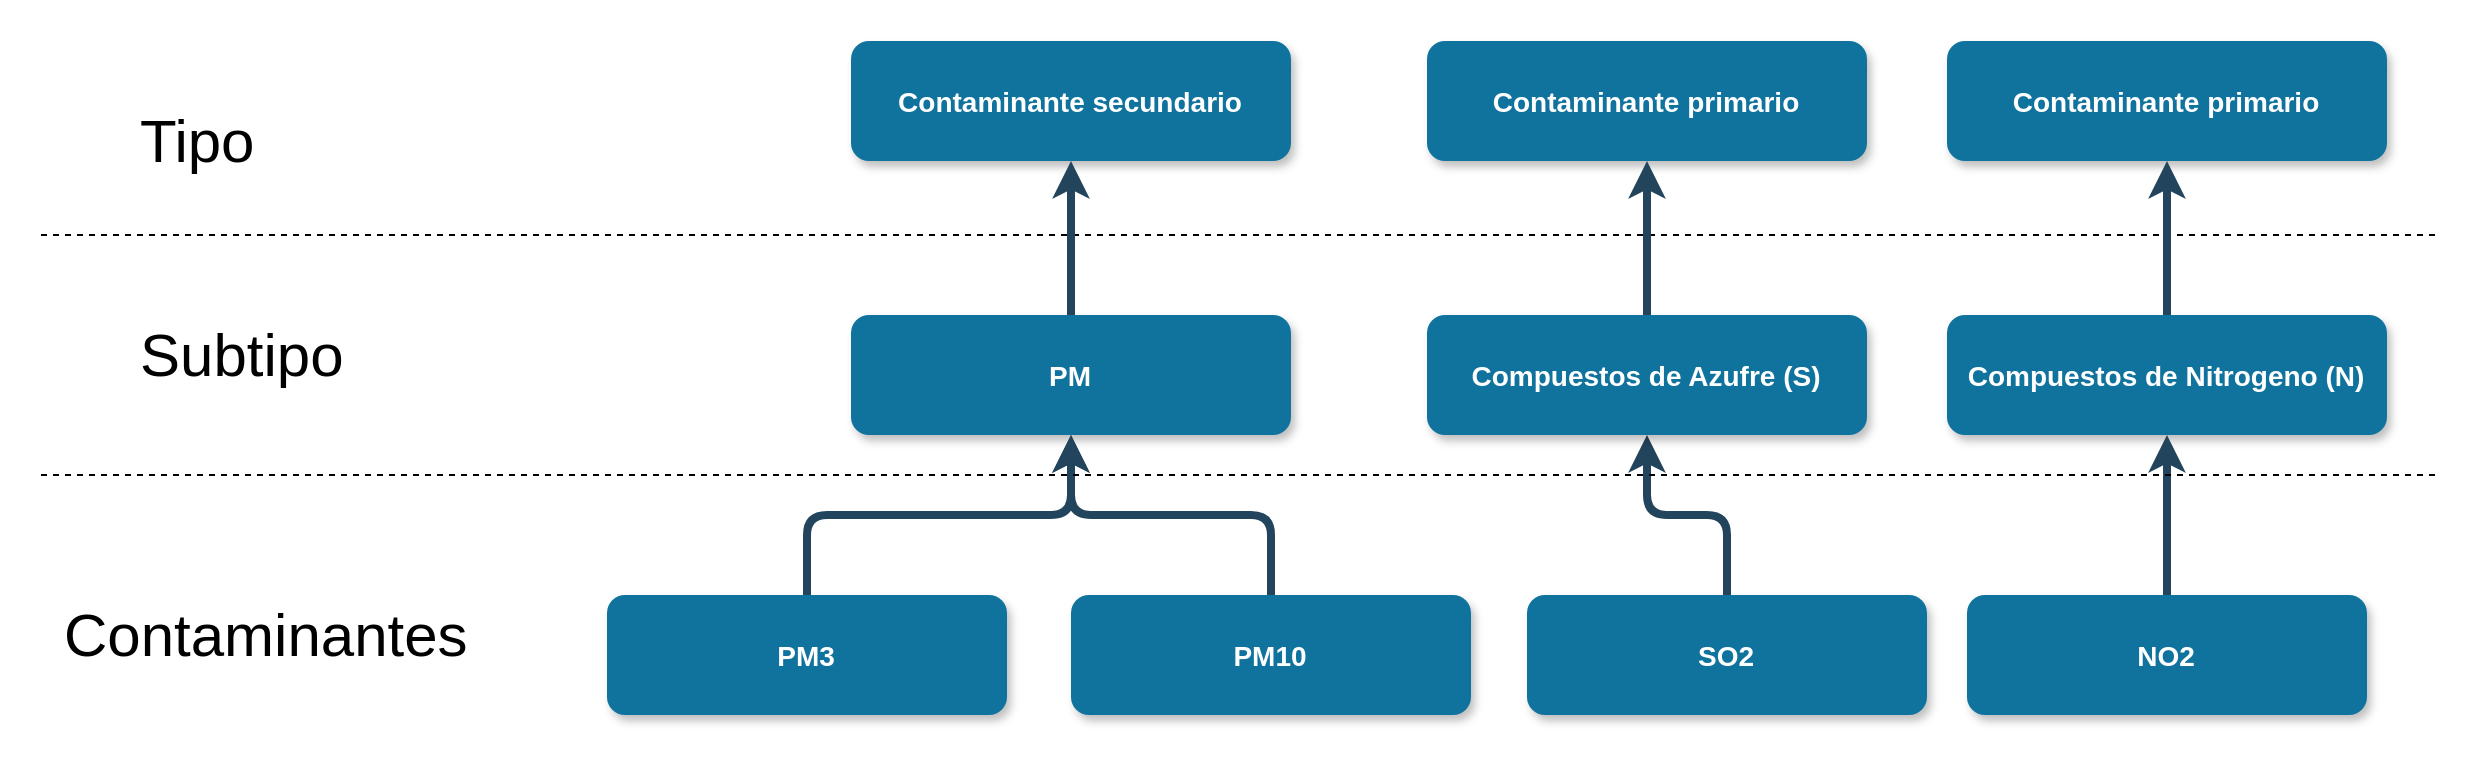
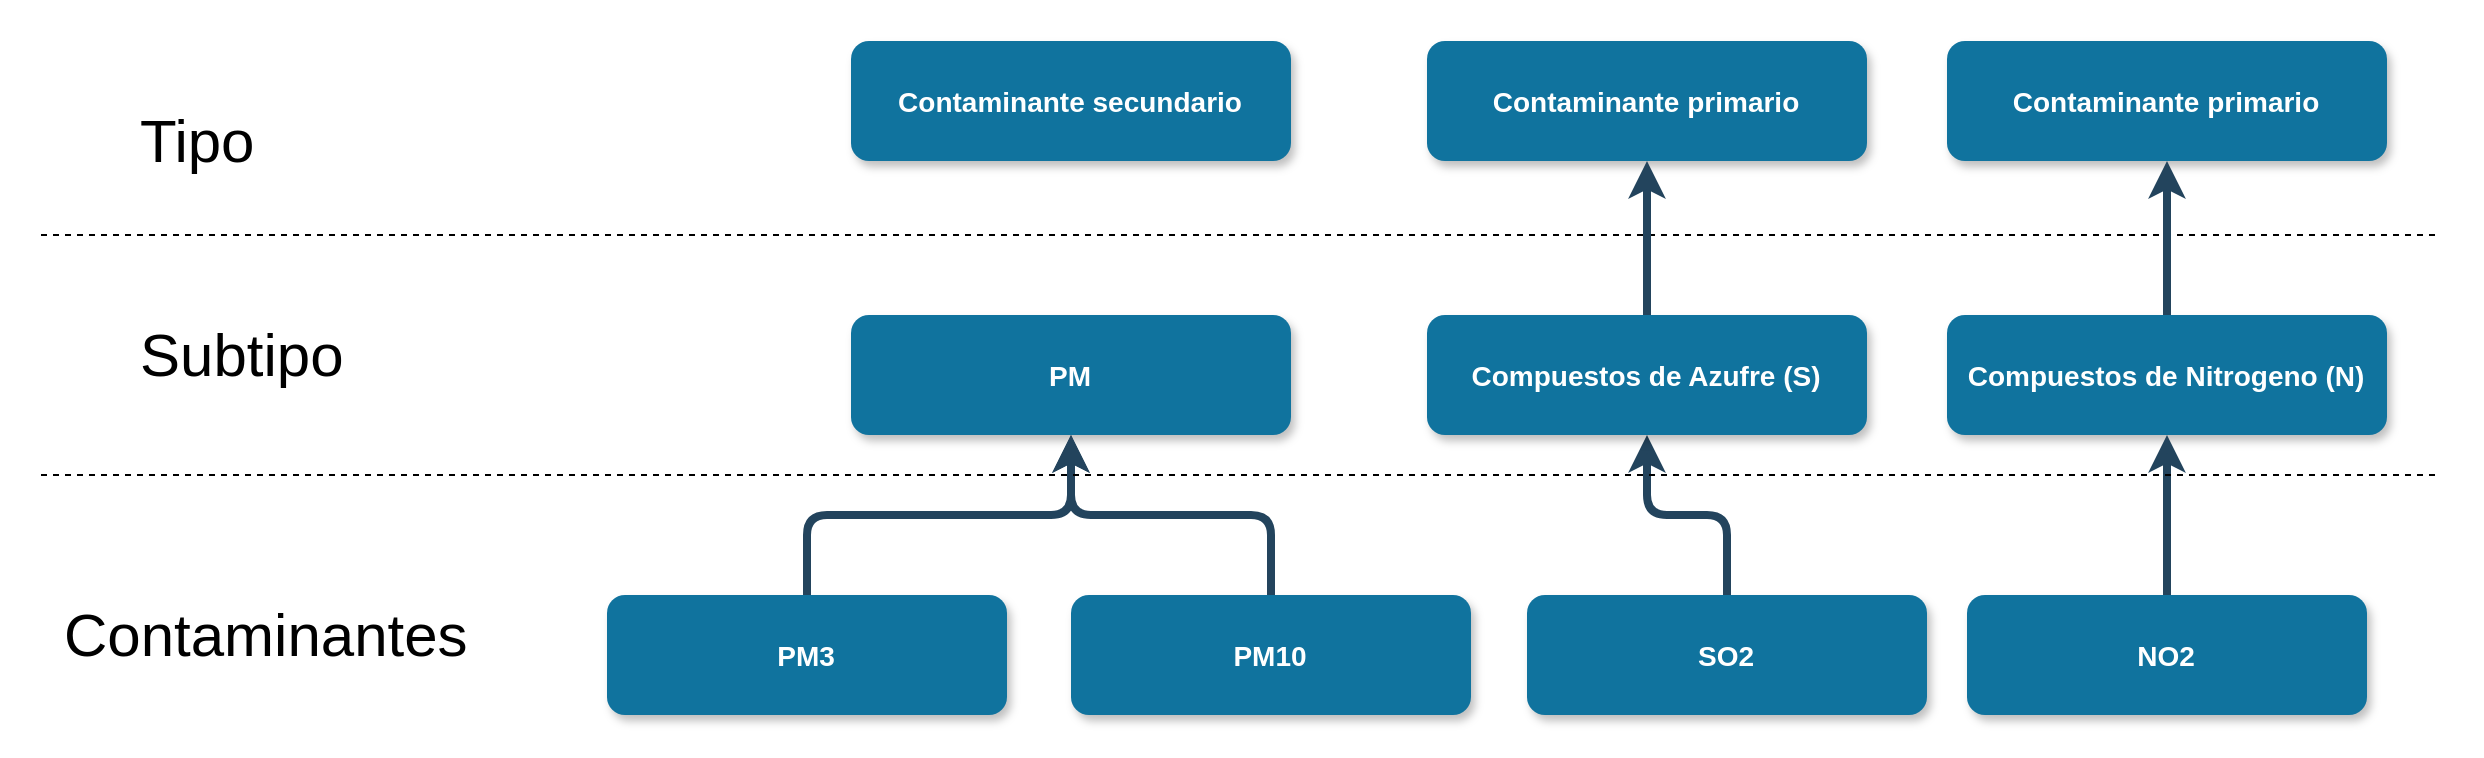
edge "PM" -> "Contaminante secundario": removed
